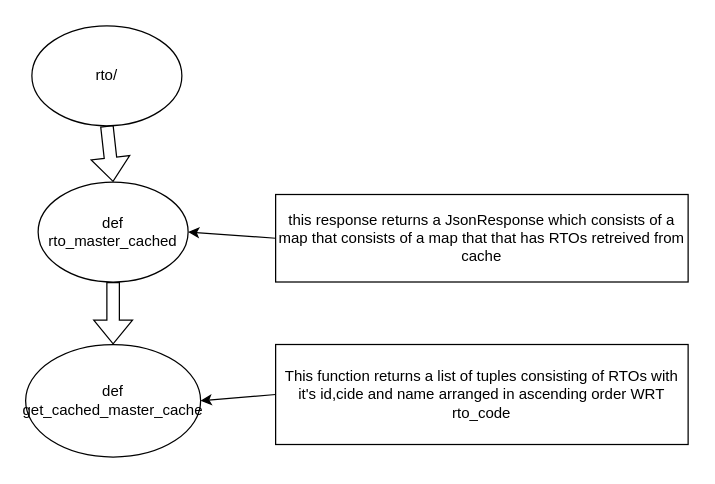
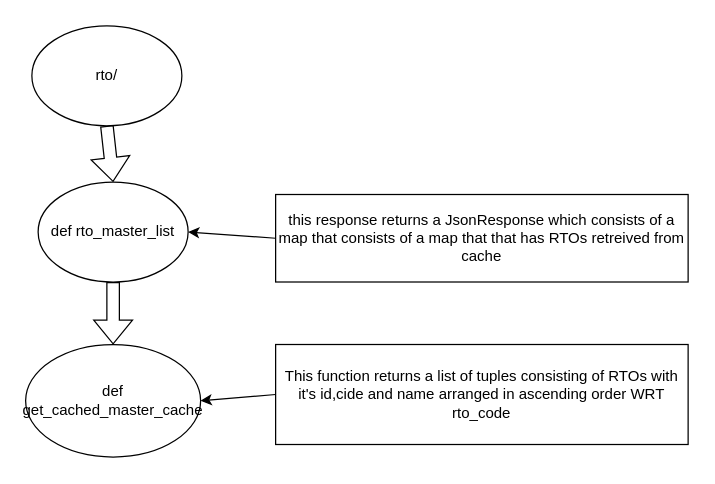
node "def rto_master_cached": label "def rto_master_cached" -> "def rto_master_list"
